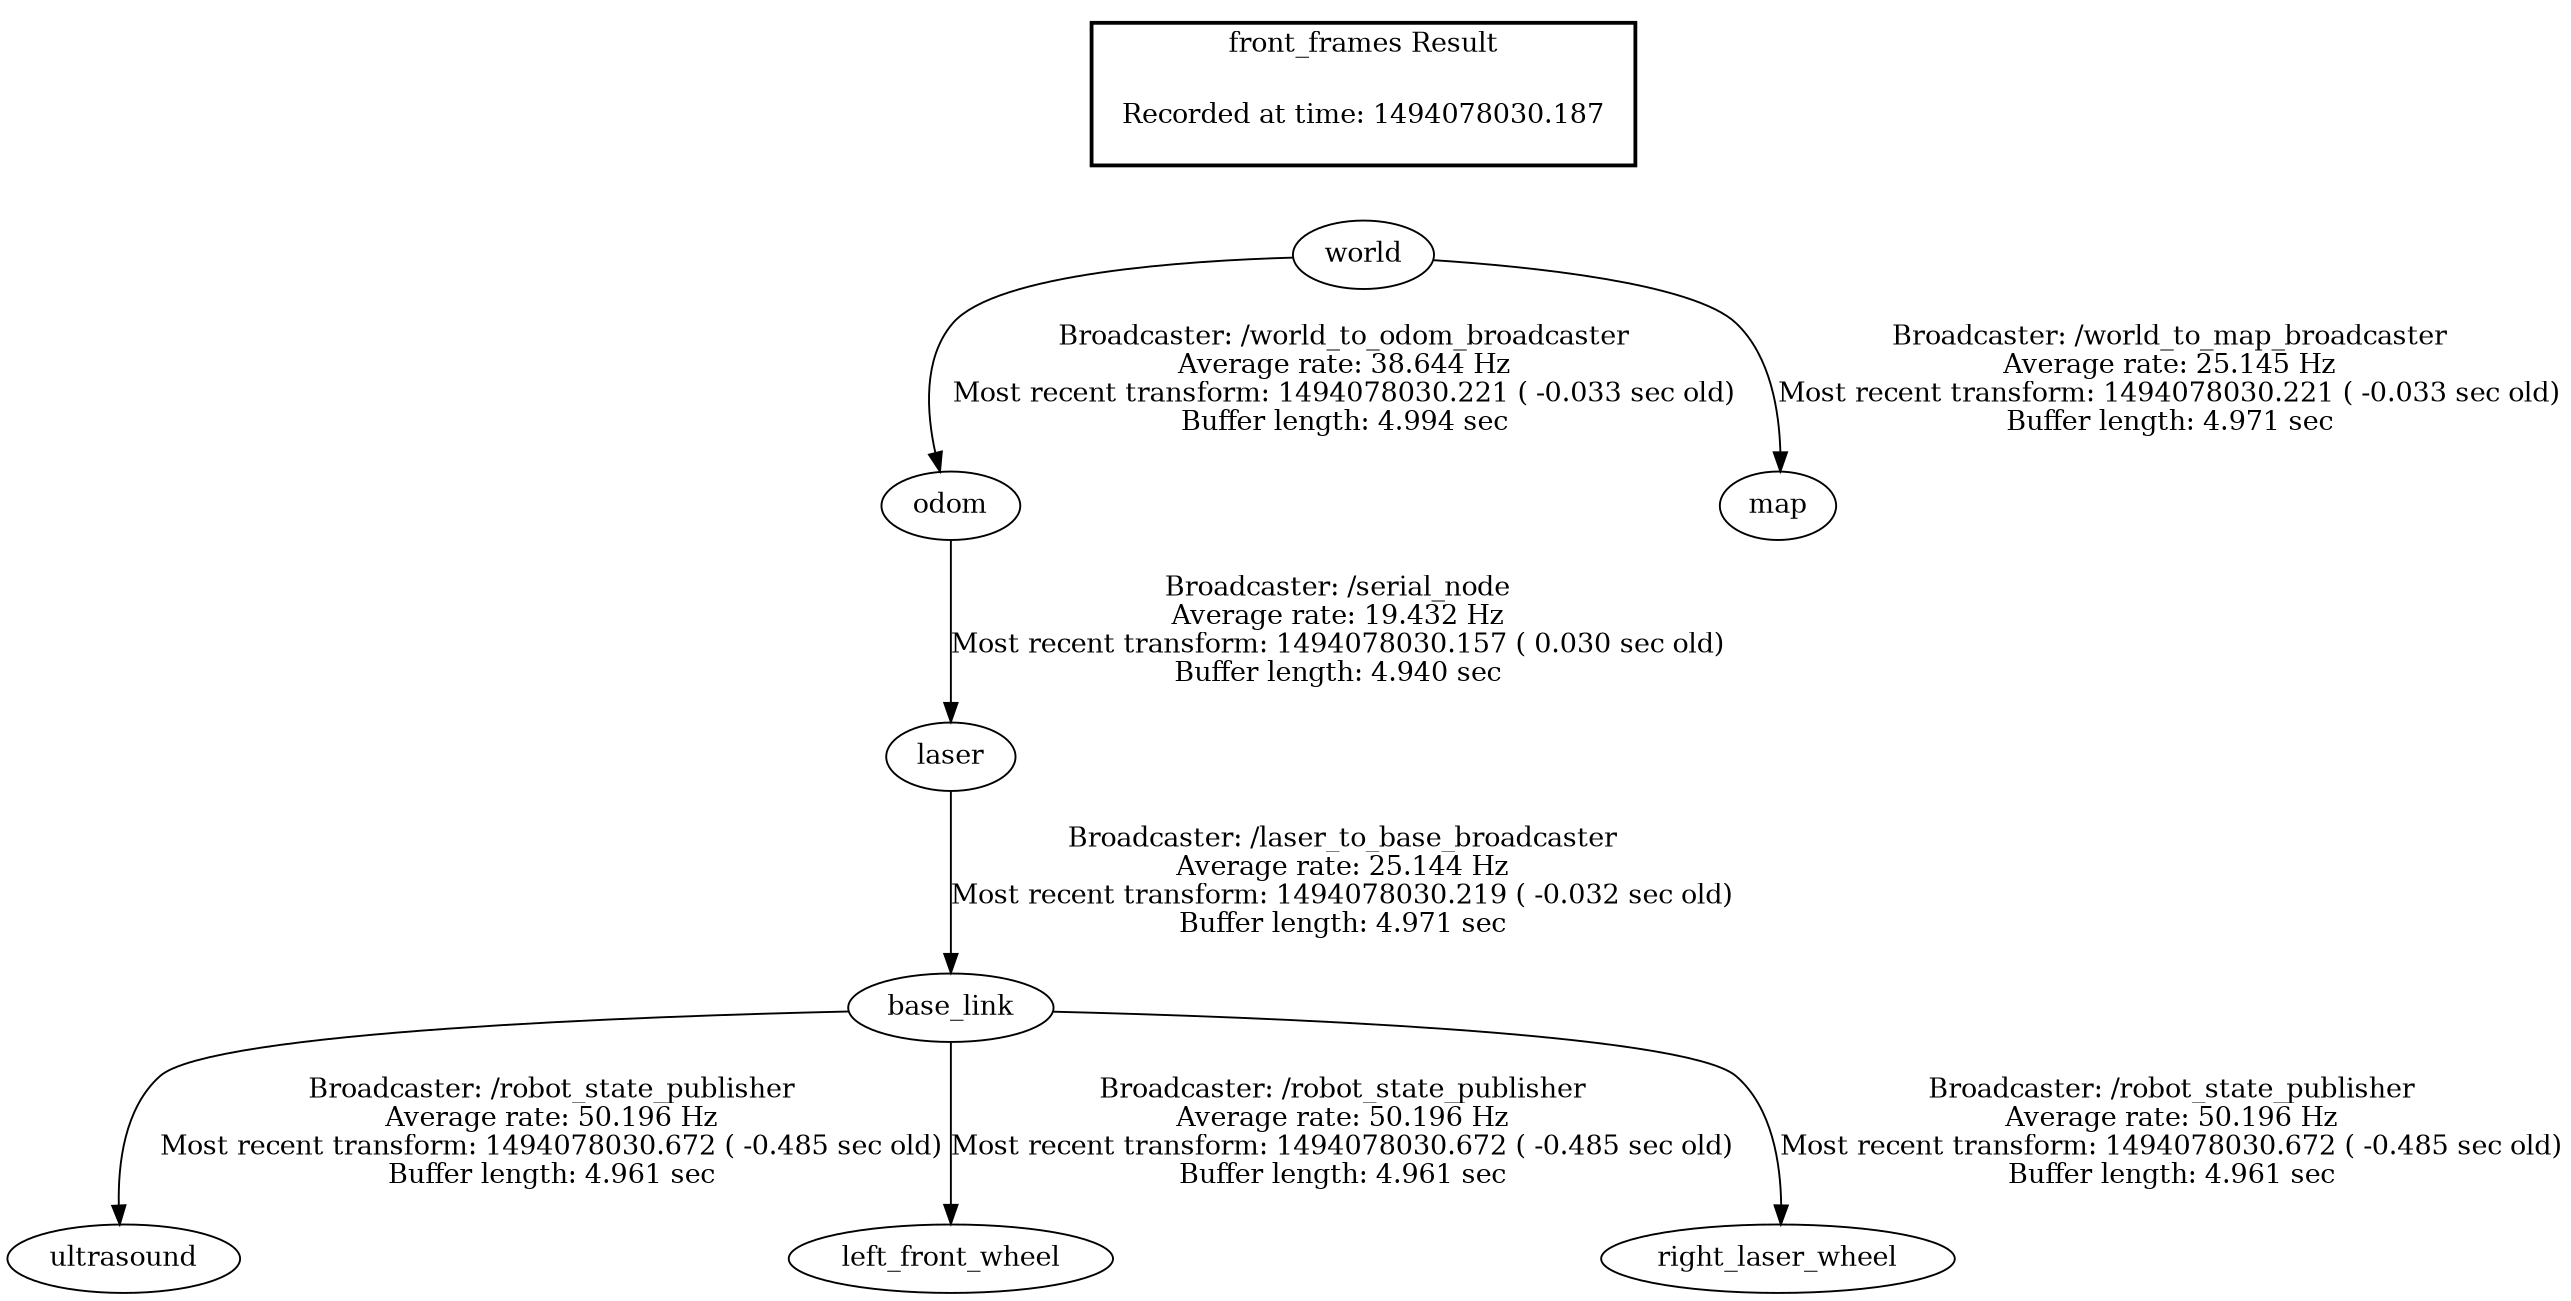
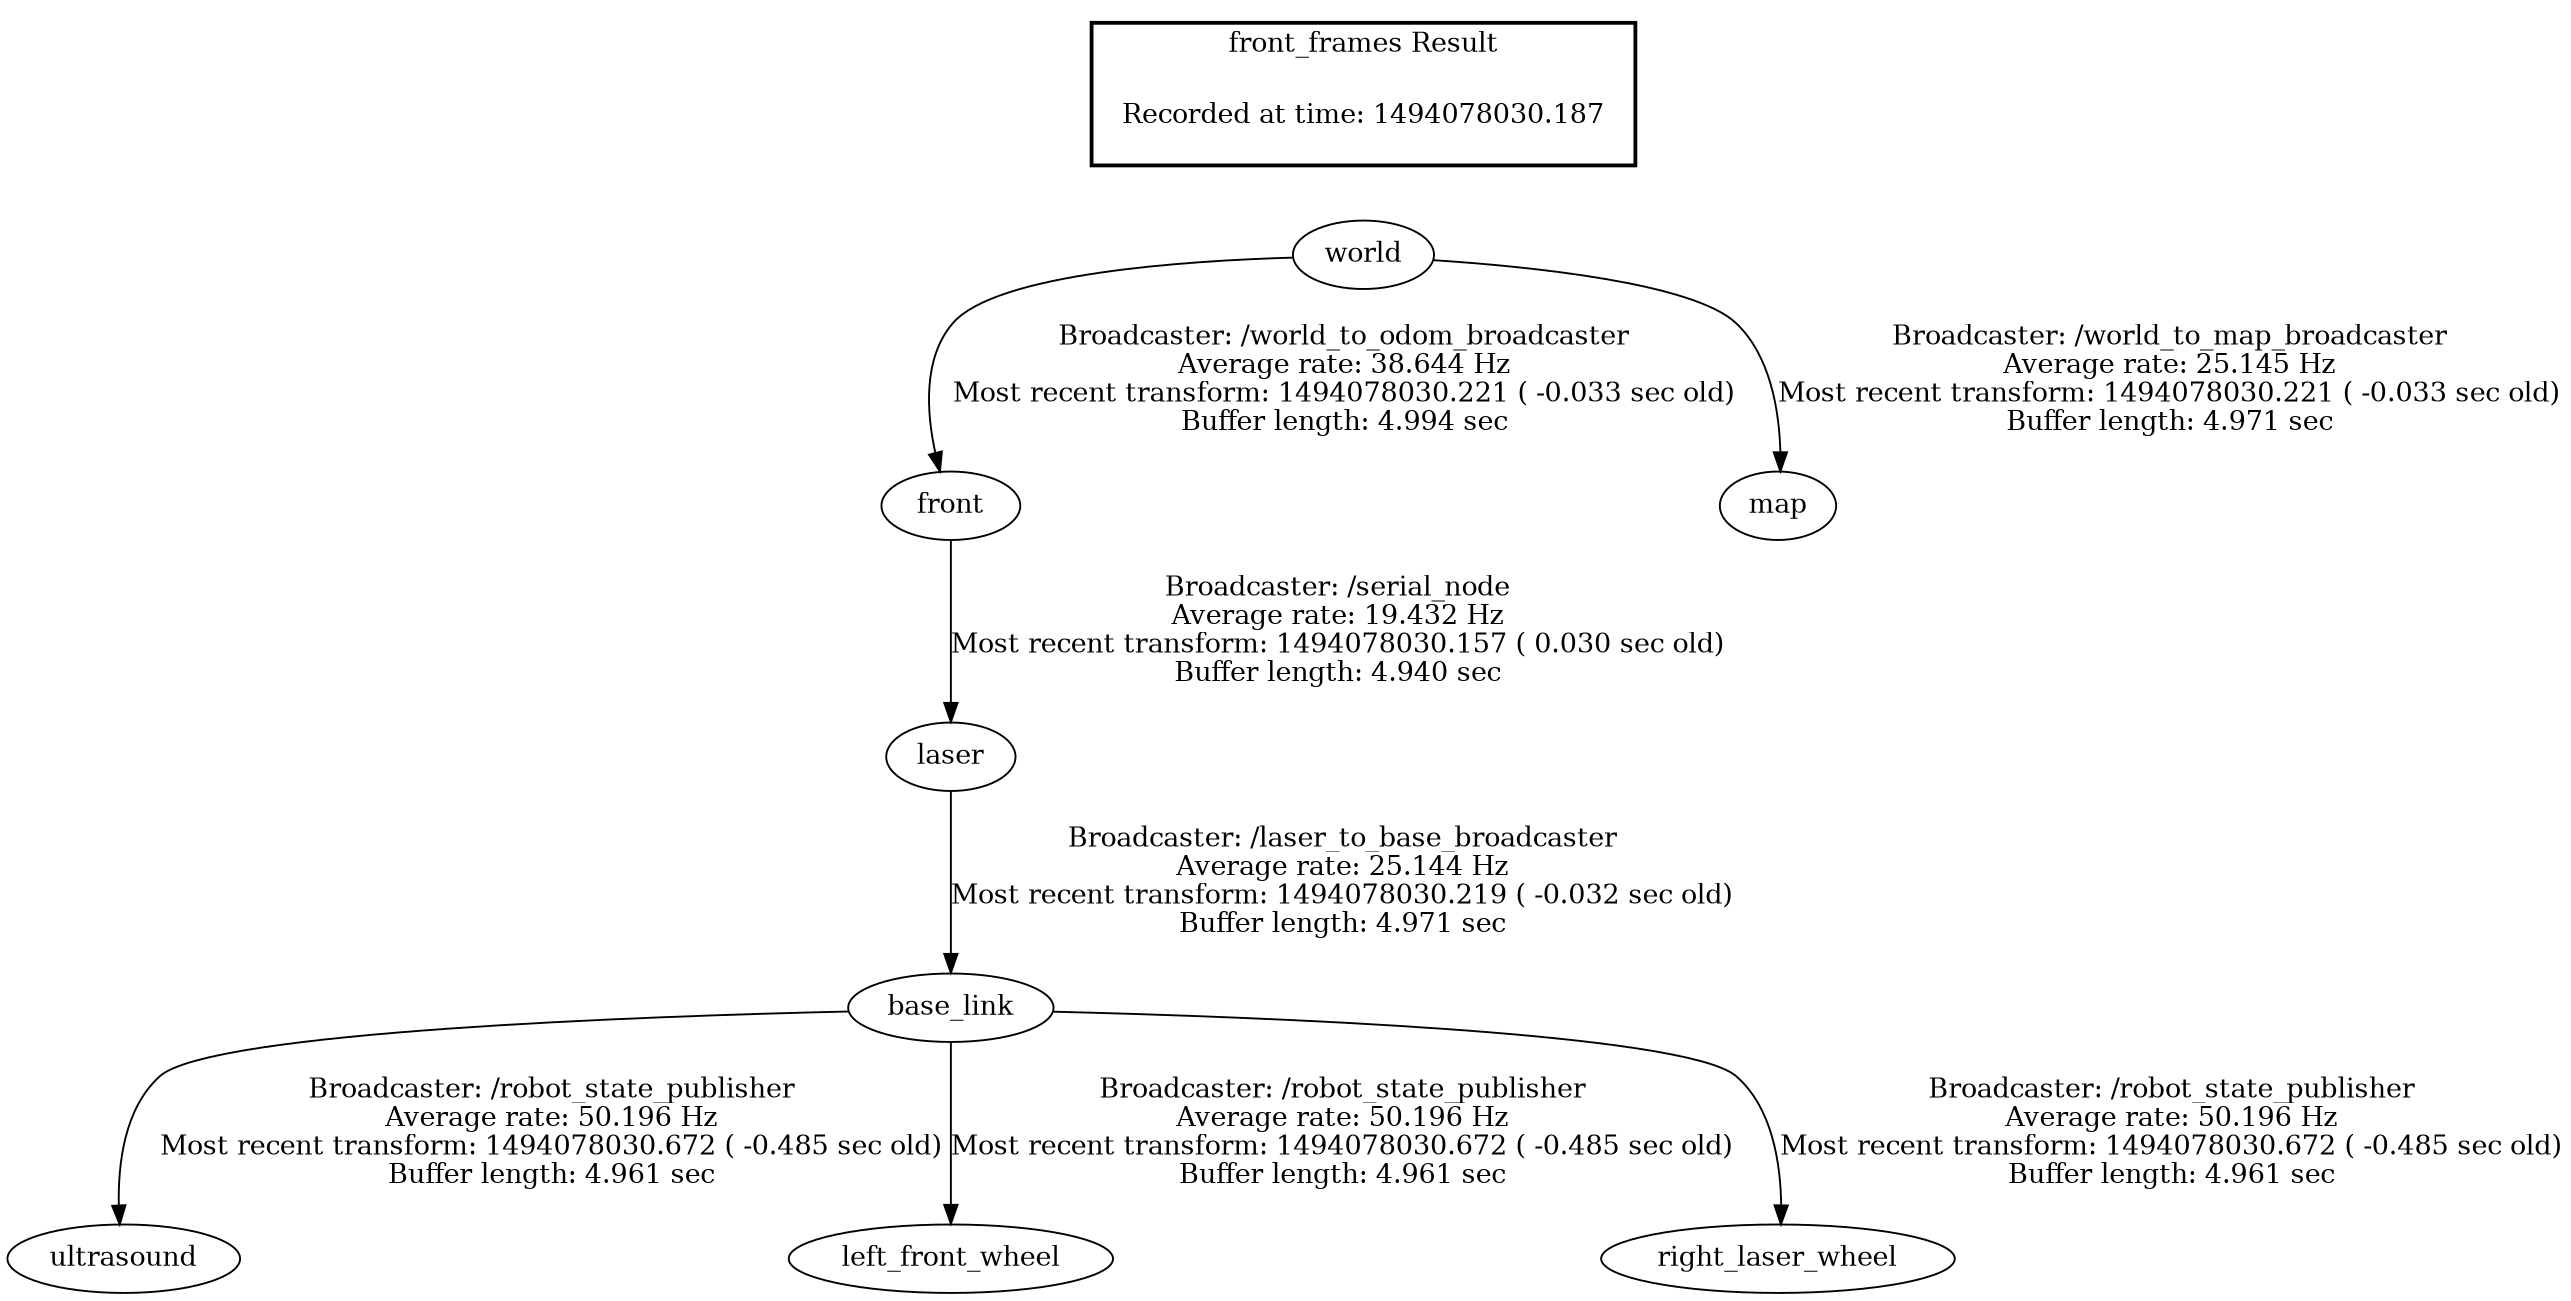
node "odom": label "odom" -> "front"
